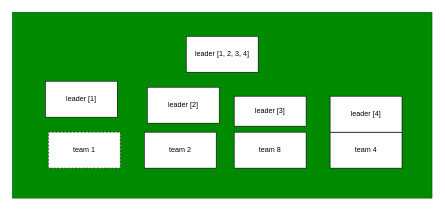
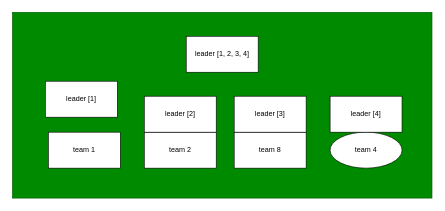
node "leader [2]": moved (183, 105) -> (180, 114)
node "leader [3]": size 72x30 -> 72x36
node "team 1": style dashed -> solid
node "team 4": shape rectangle -> ellipse
